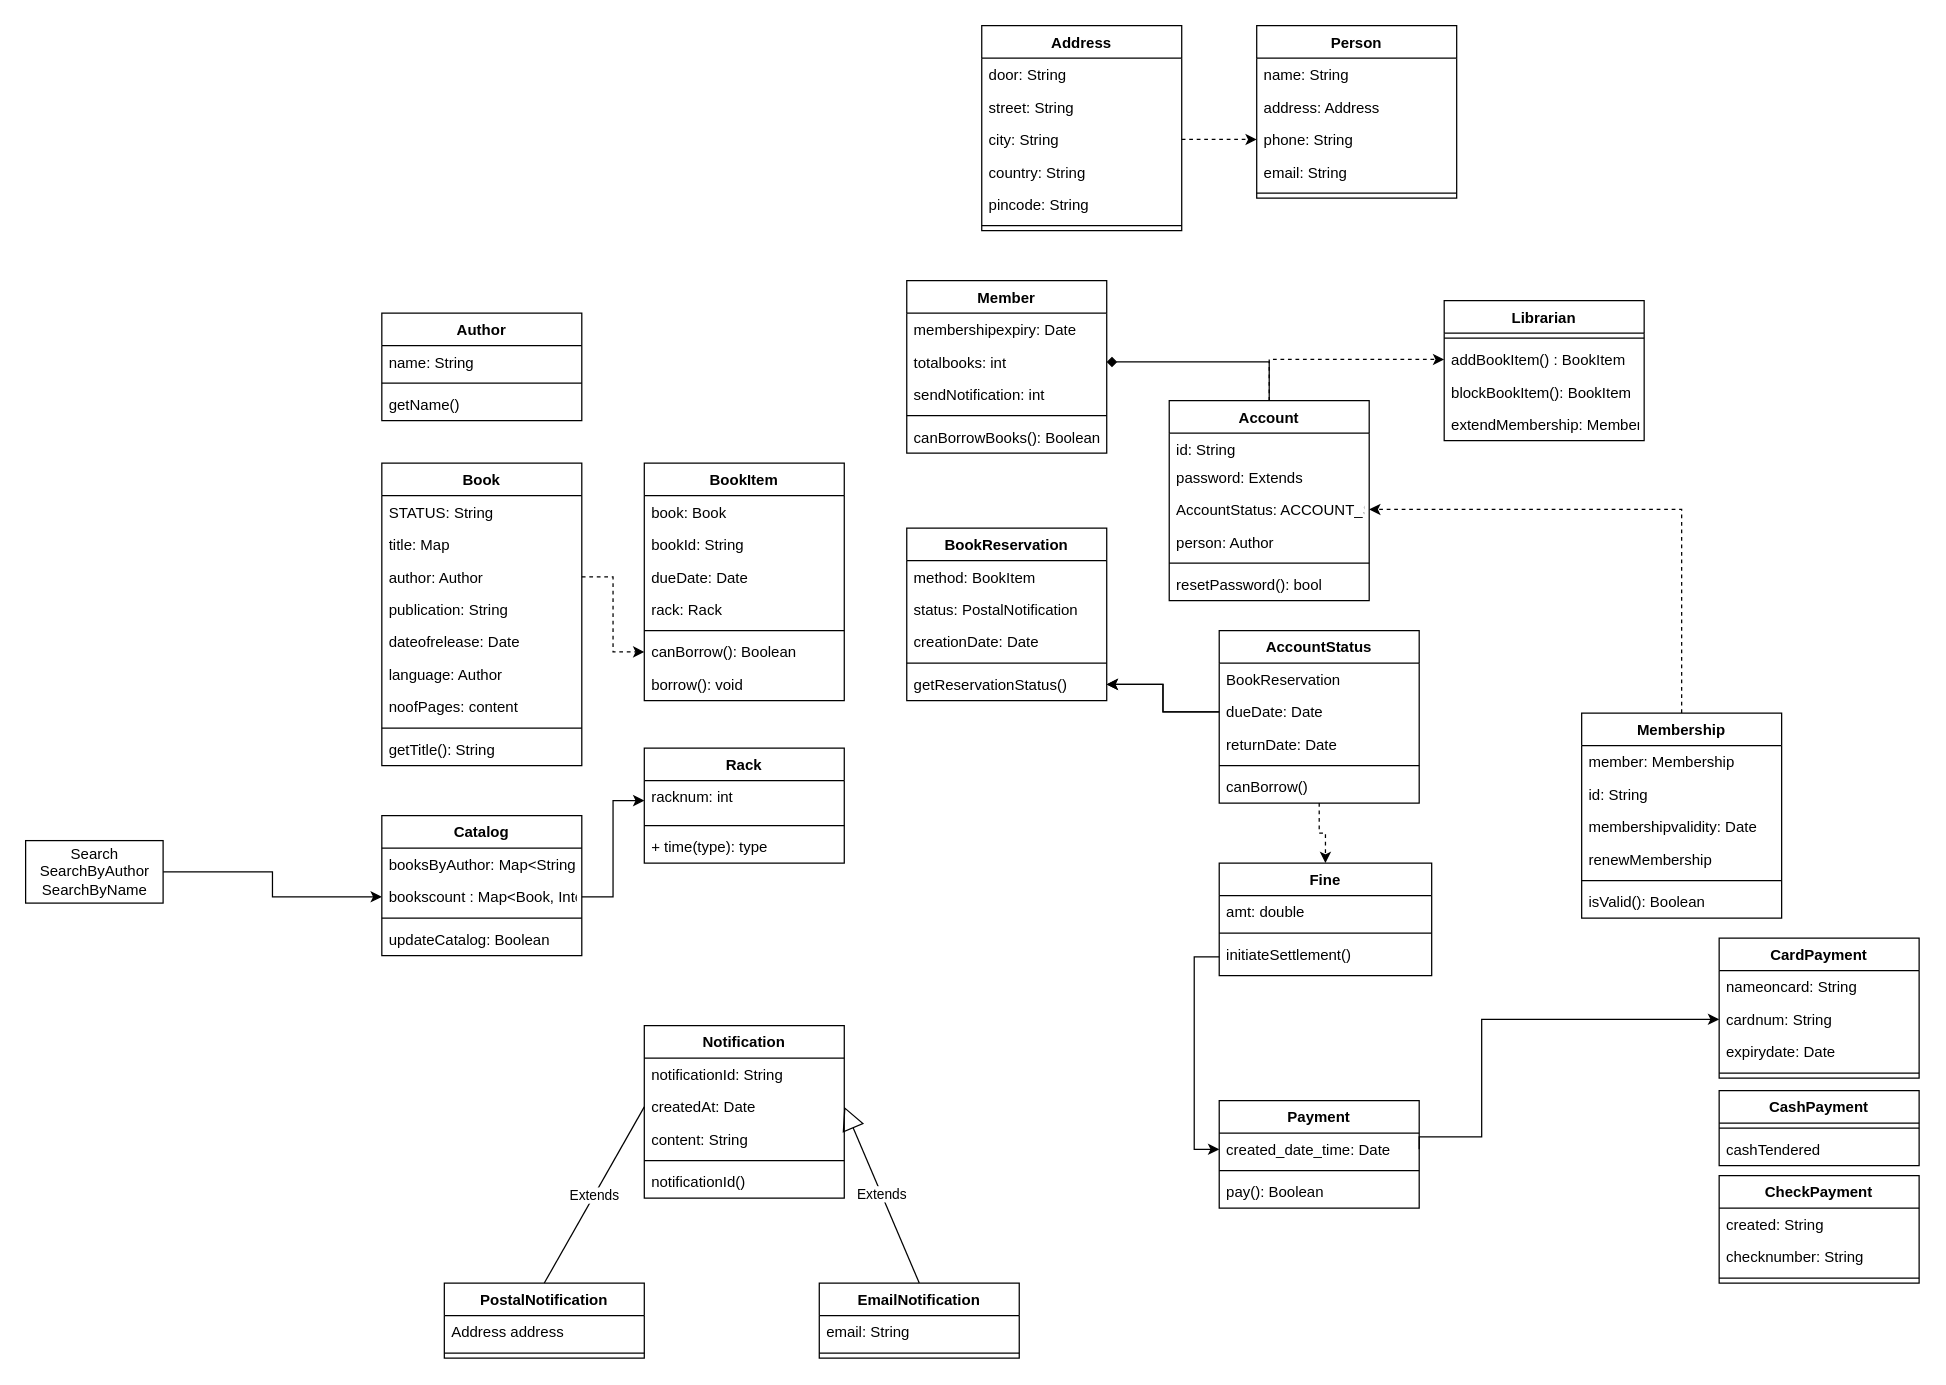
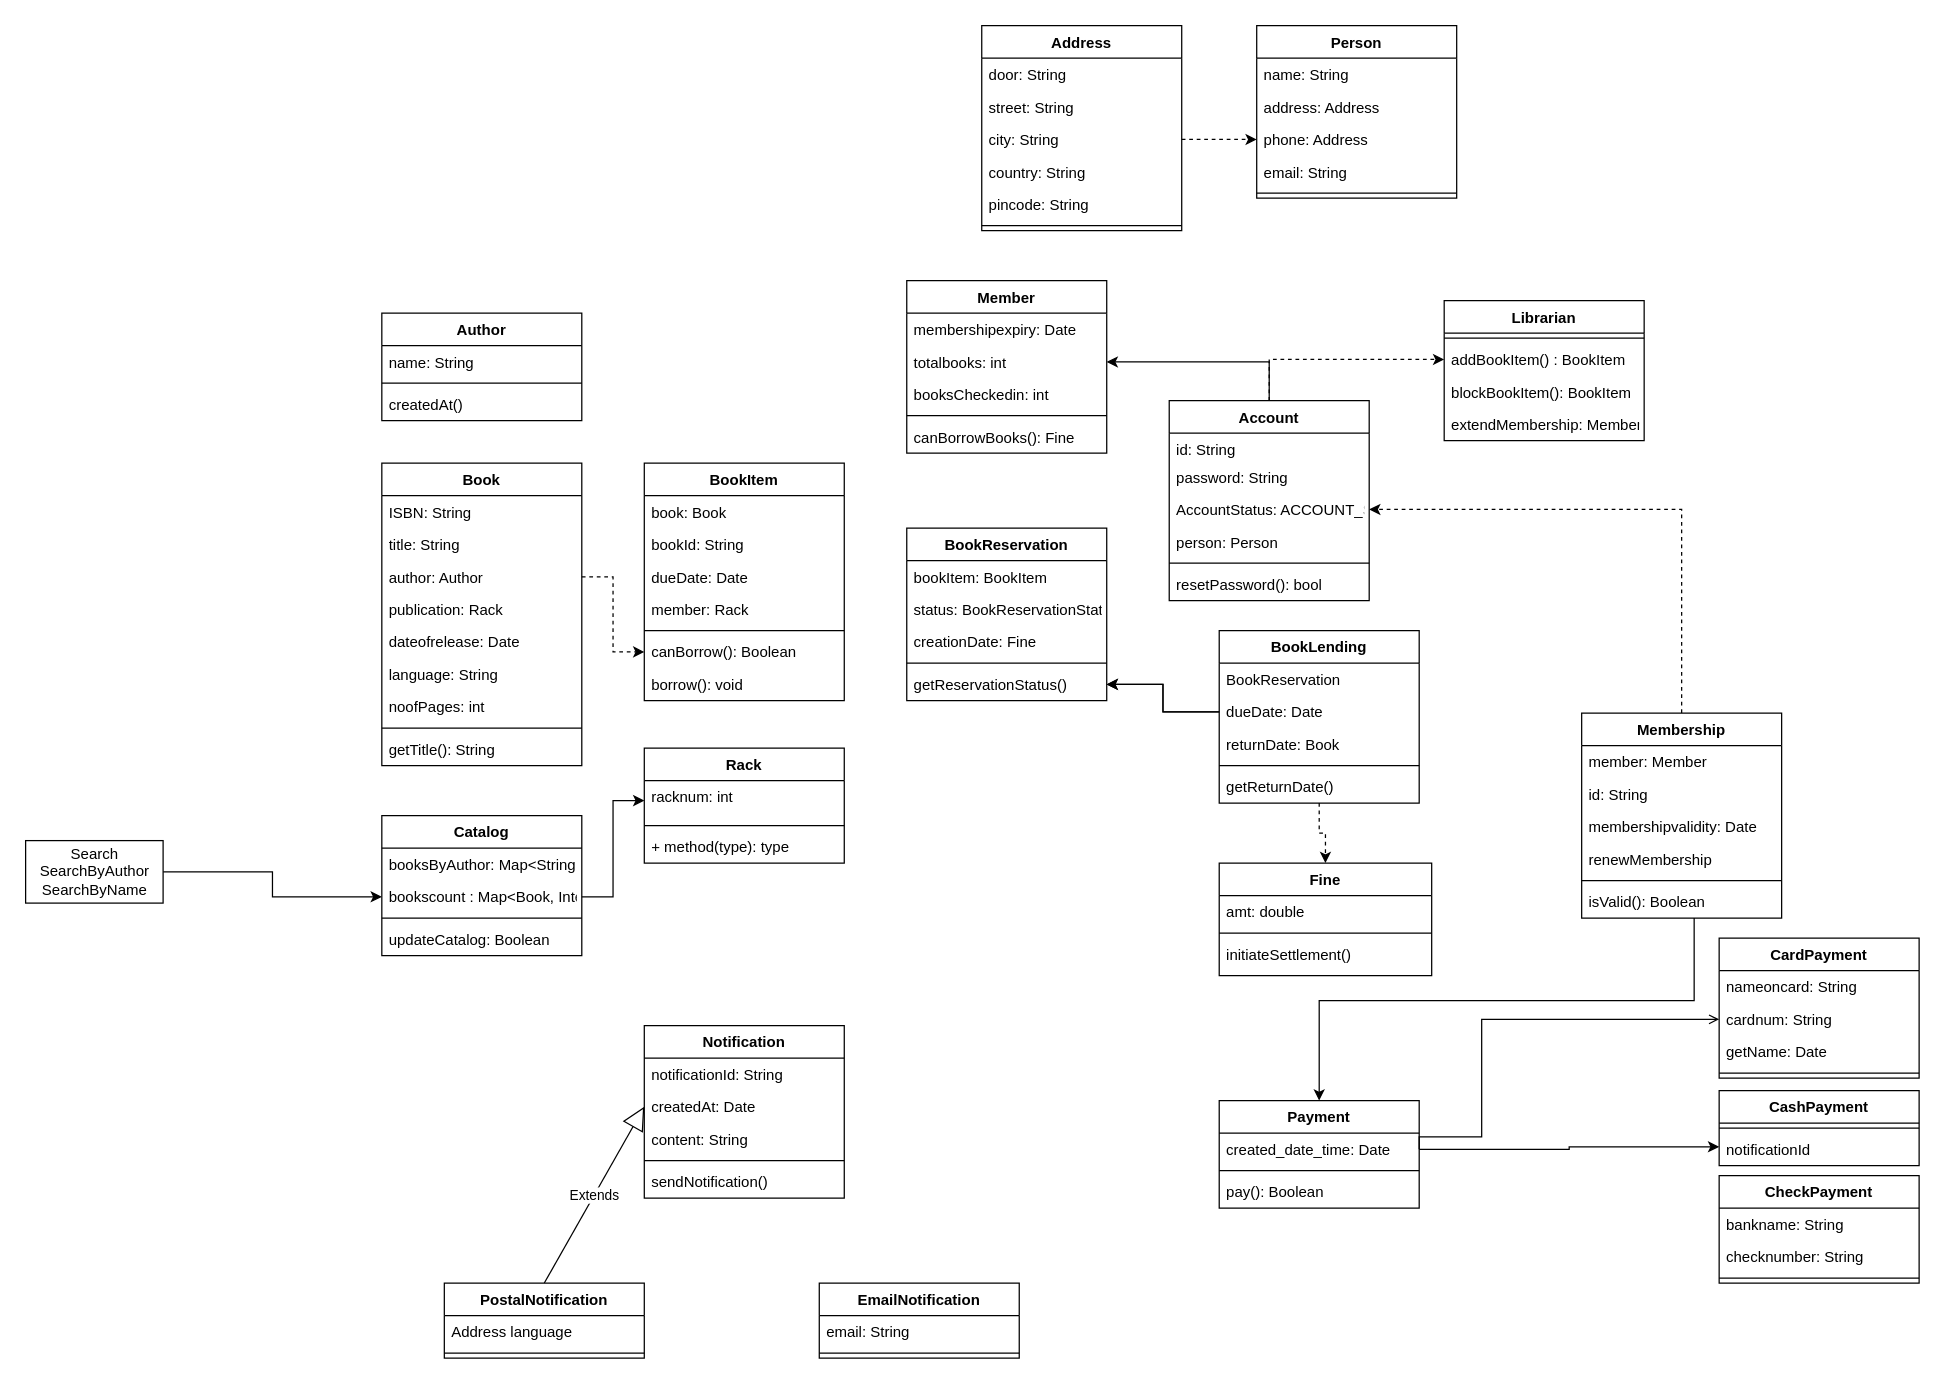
node "phone: String": label "phone: String" -> "phone: Address"
edge "Account" -> "totalbooks: int": arrowhead diamond -> classic
node "sendNotification: int": label "sendNotification: int" -> "booksCheckedin: int"
node "getName()": label "getName()" -> "createdAt()"
node "canBorrowBooks(): Boolean": label "canBorrowBooks(): Boolean" -> "canBorrowBooks(): Fine"
node "password: Extends": label "password: Extends" -> "password: String"
node "STATUS: String": label "STATUS: String" -> "ISBN: String"
node "person: Author": label "person: Author" -> "person: Person"
node "title: Map": label "title: Map" -> "title: String"
node "method: BookItem": label "method: BookItem" -> "bookItem: BookItem"
node "publication: String": label "publication: String" -> "publication: Rack"
node "rack: Rack": label "rack: Rack" -> "member: Rack"
node "status: PostalNotification": label "status: PostalNotification" -> "status: BookReservationStatus"
node "creationDate: Date": label "creationDate: Date" -> "creationDate: Fine"
node "AccountStatus": label "AccountStatus" -> "BookLending"
node "language: Author": label "language: Author" -> "language: String"
node "noofPages: content": label "noofPages: content" -> "noofPages: int"
node "returnDate: Date": label "returnDate: Date" -> "returnDate: Book"
node "member: Membership": label "member: Membership" -> "member: Member"
node "canBorrow()": label "canBorrow()" -> "getReturnDate()"
node "+ time(type): type": label "+ time(type): type" -> "+ method(type): type"
edge "isValid(): Boolean" -> "Payment": added
edge "created_date_time: Date" -> "cardnum: String": arrowhead classic -> open
edge "initiateSettlement()" -> "created_date_time: Date": removed
node "expirydate: Date": label "expirydate: Date" -> "getName: Date"
edge "createdAt: Date" -- "PostalNotification": arrowhead none -> block
edge "created_date_time: Date" -> "CashPayment": added
node "cashTendered": label "cashTendered" -> "notificationId"
node "notificationId()": label "notificationId()" -> "sendNotification()"
edge "EmailNotification" -> "createdAt: Date": removed, label "Extends"
node "created: String": label "created: String" -> "bankname: String"
node "Address address": label "Address address" -> "Address language"
